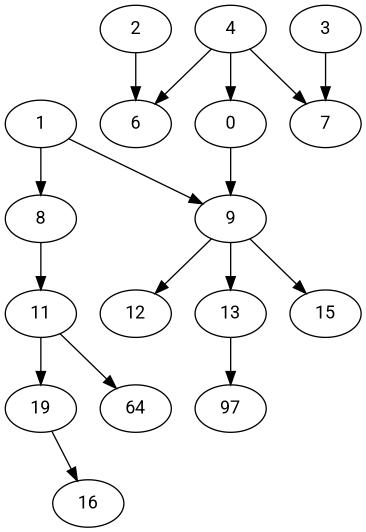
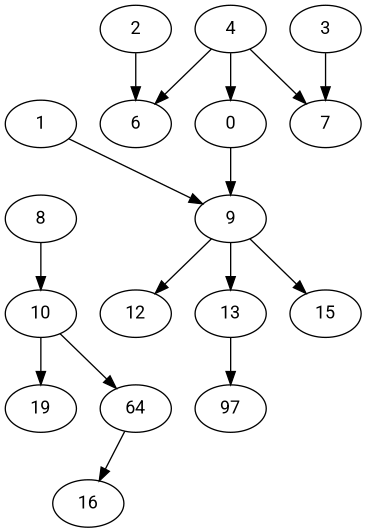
edge "1" -> "8": removed
node "11": label "11" -> "10"
edge "19" -> "16": now "64" -> "16"
